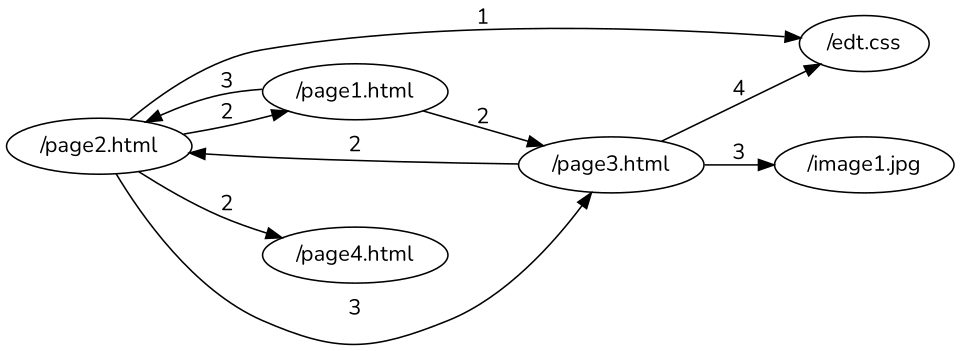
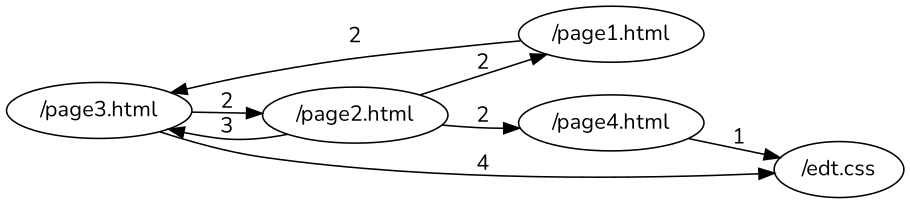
edge "/page2.html" -> "/edt.css": now "/page4.html" -> "/edt.css"
edge "/page1.html" -> "/page2.html": removed, label "3"
node "/image1.jpg": removed
